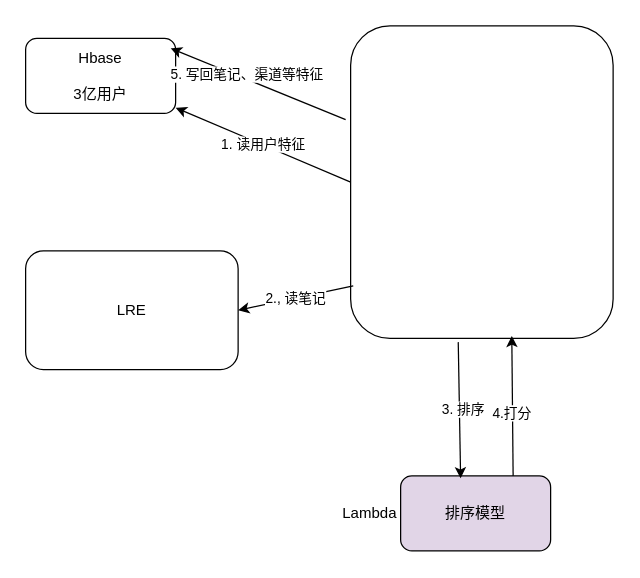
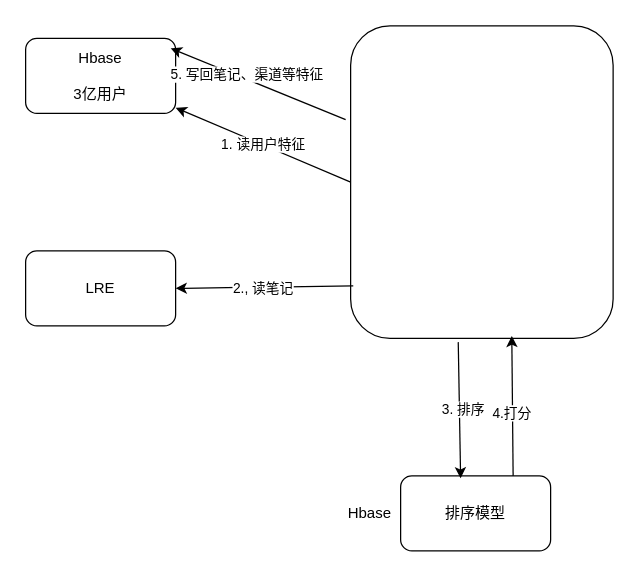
node "LRE": size 213x119 -> 150x75
node "Lambda": label "Lambda" -> "Hbase"
node "排序模型": fillcolor #e1d5e7 -> #ffffff
